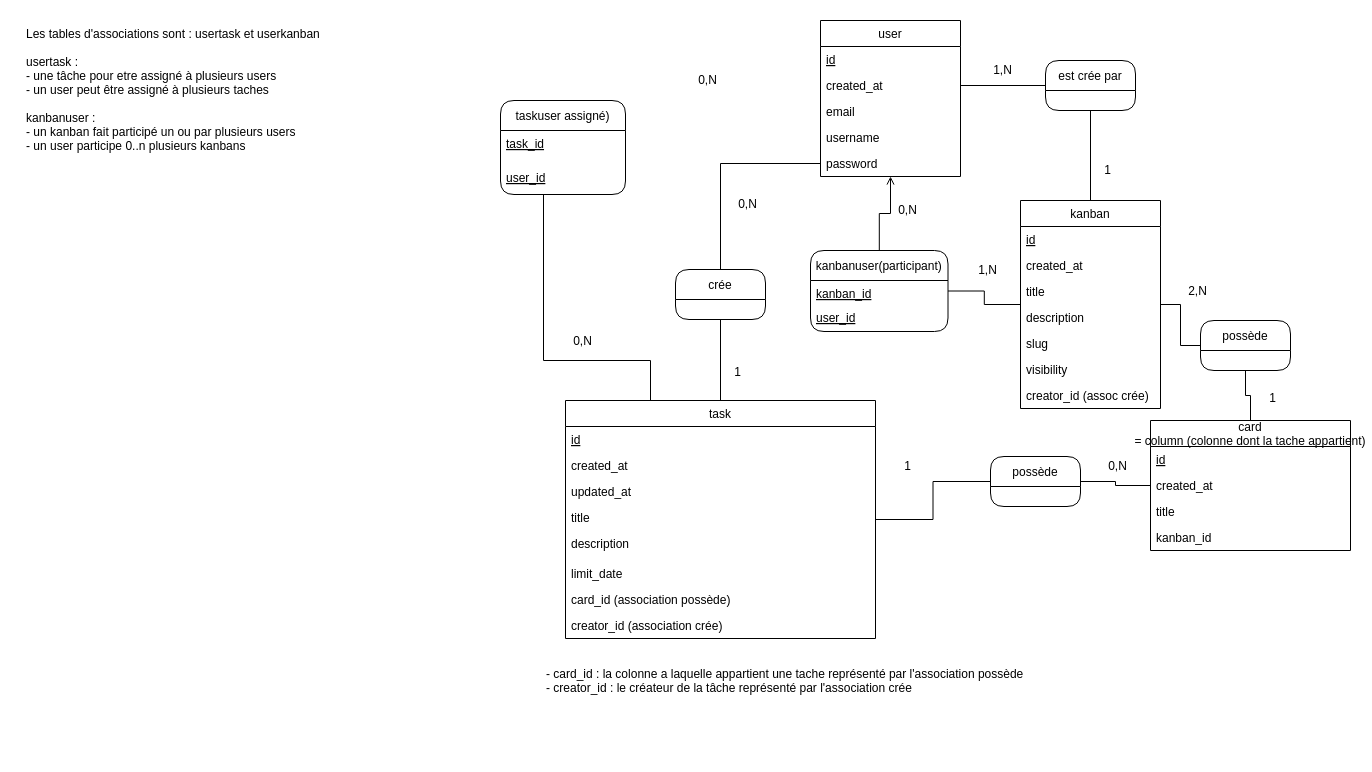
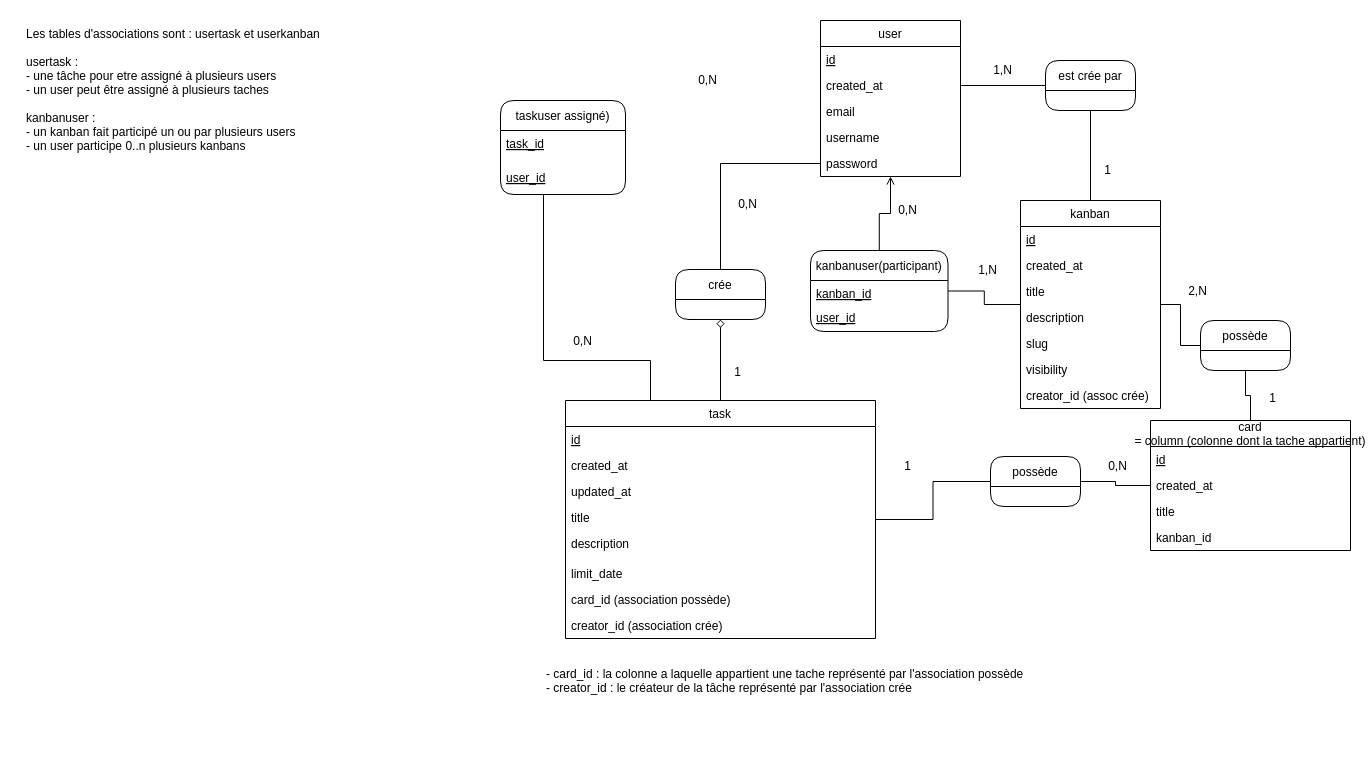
edge "crée" -- "task": arrowhead none -> diamond
